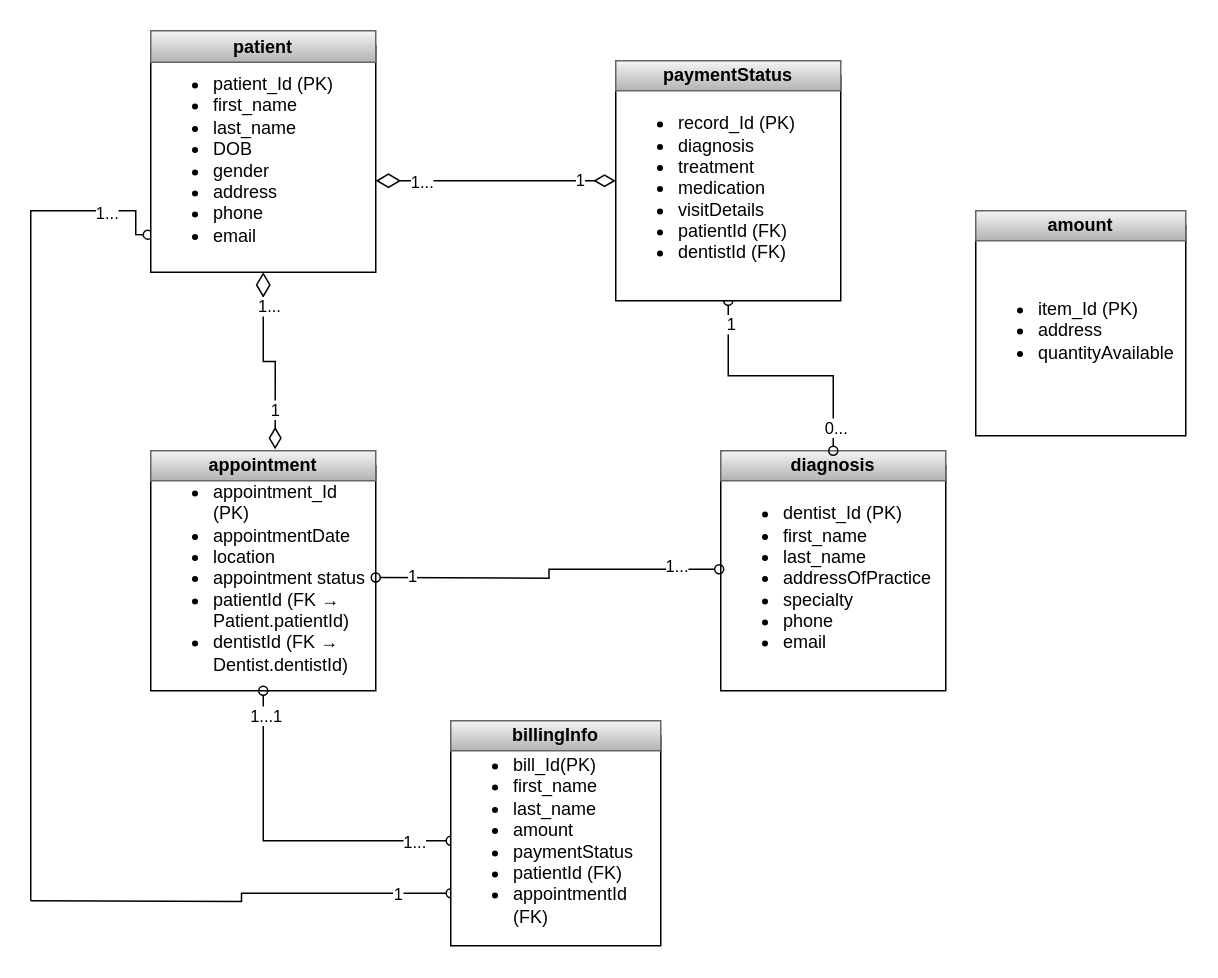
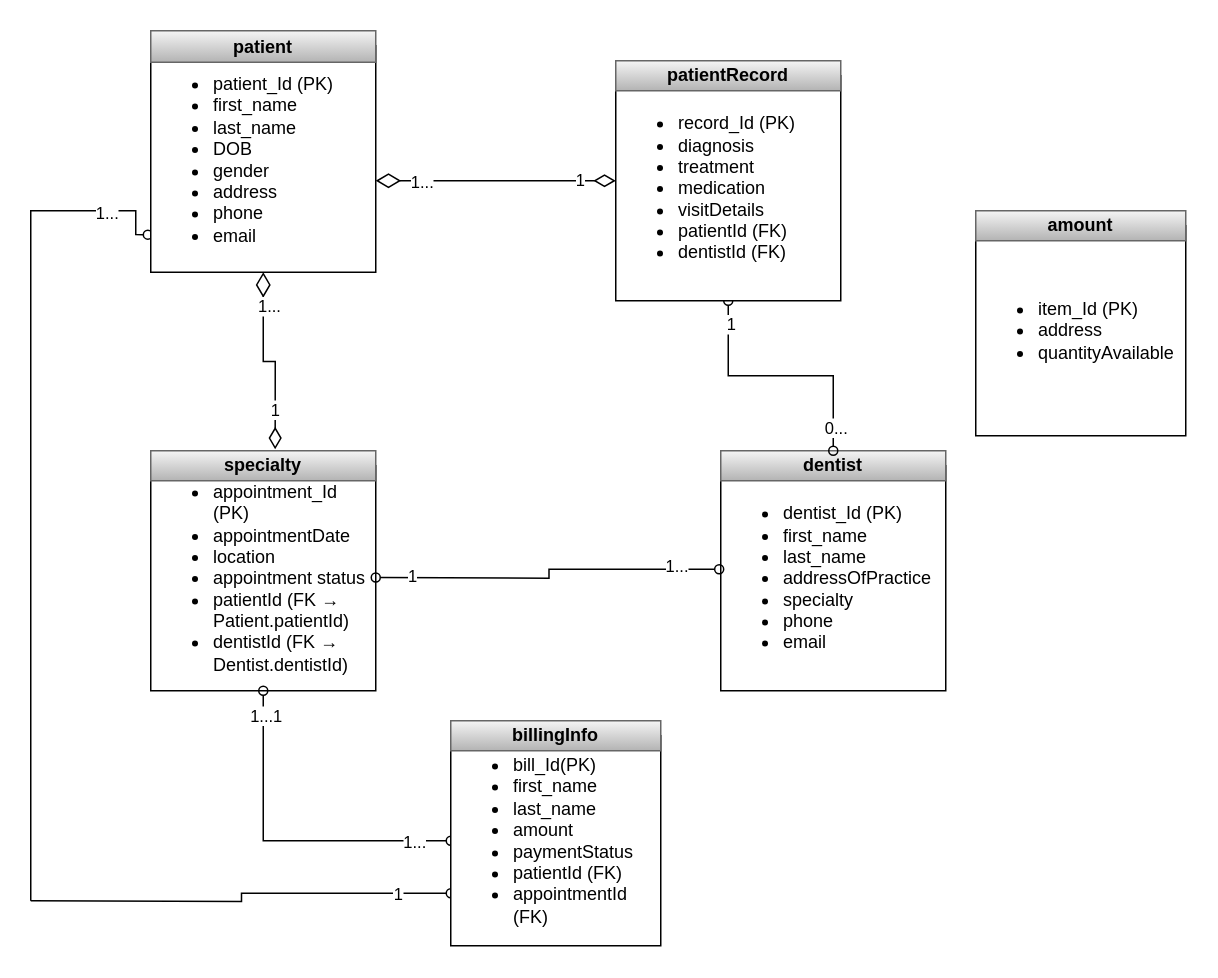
node "paymentStatus": label "paymentStatus" -> "patientRecord"
node "appointment": label "appointment" -> "specialty"
node "diagnosis": label "diagnosis" -> "dentist"
